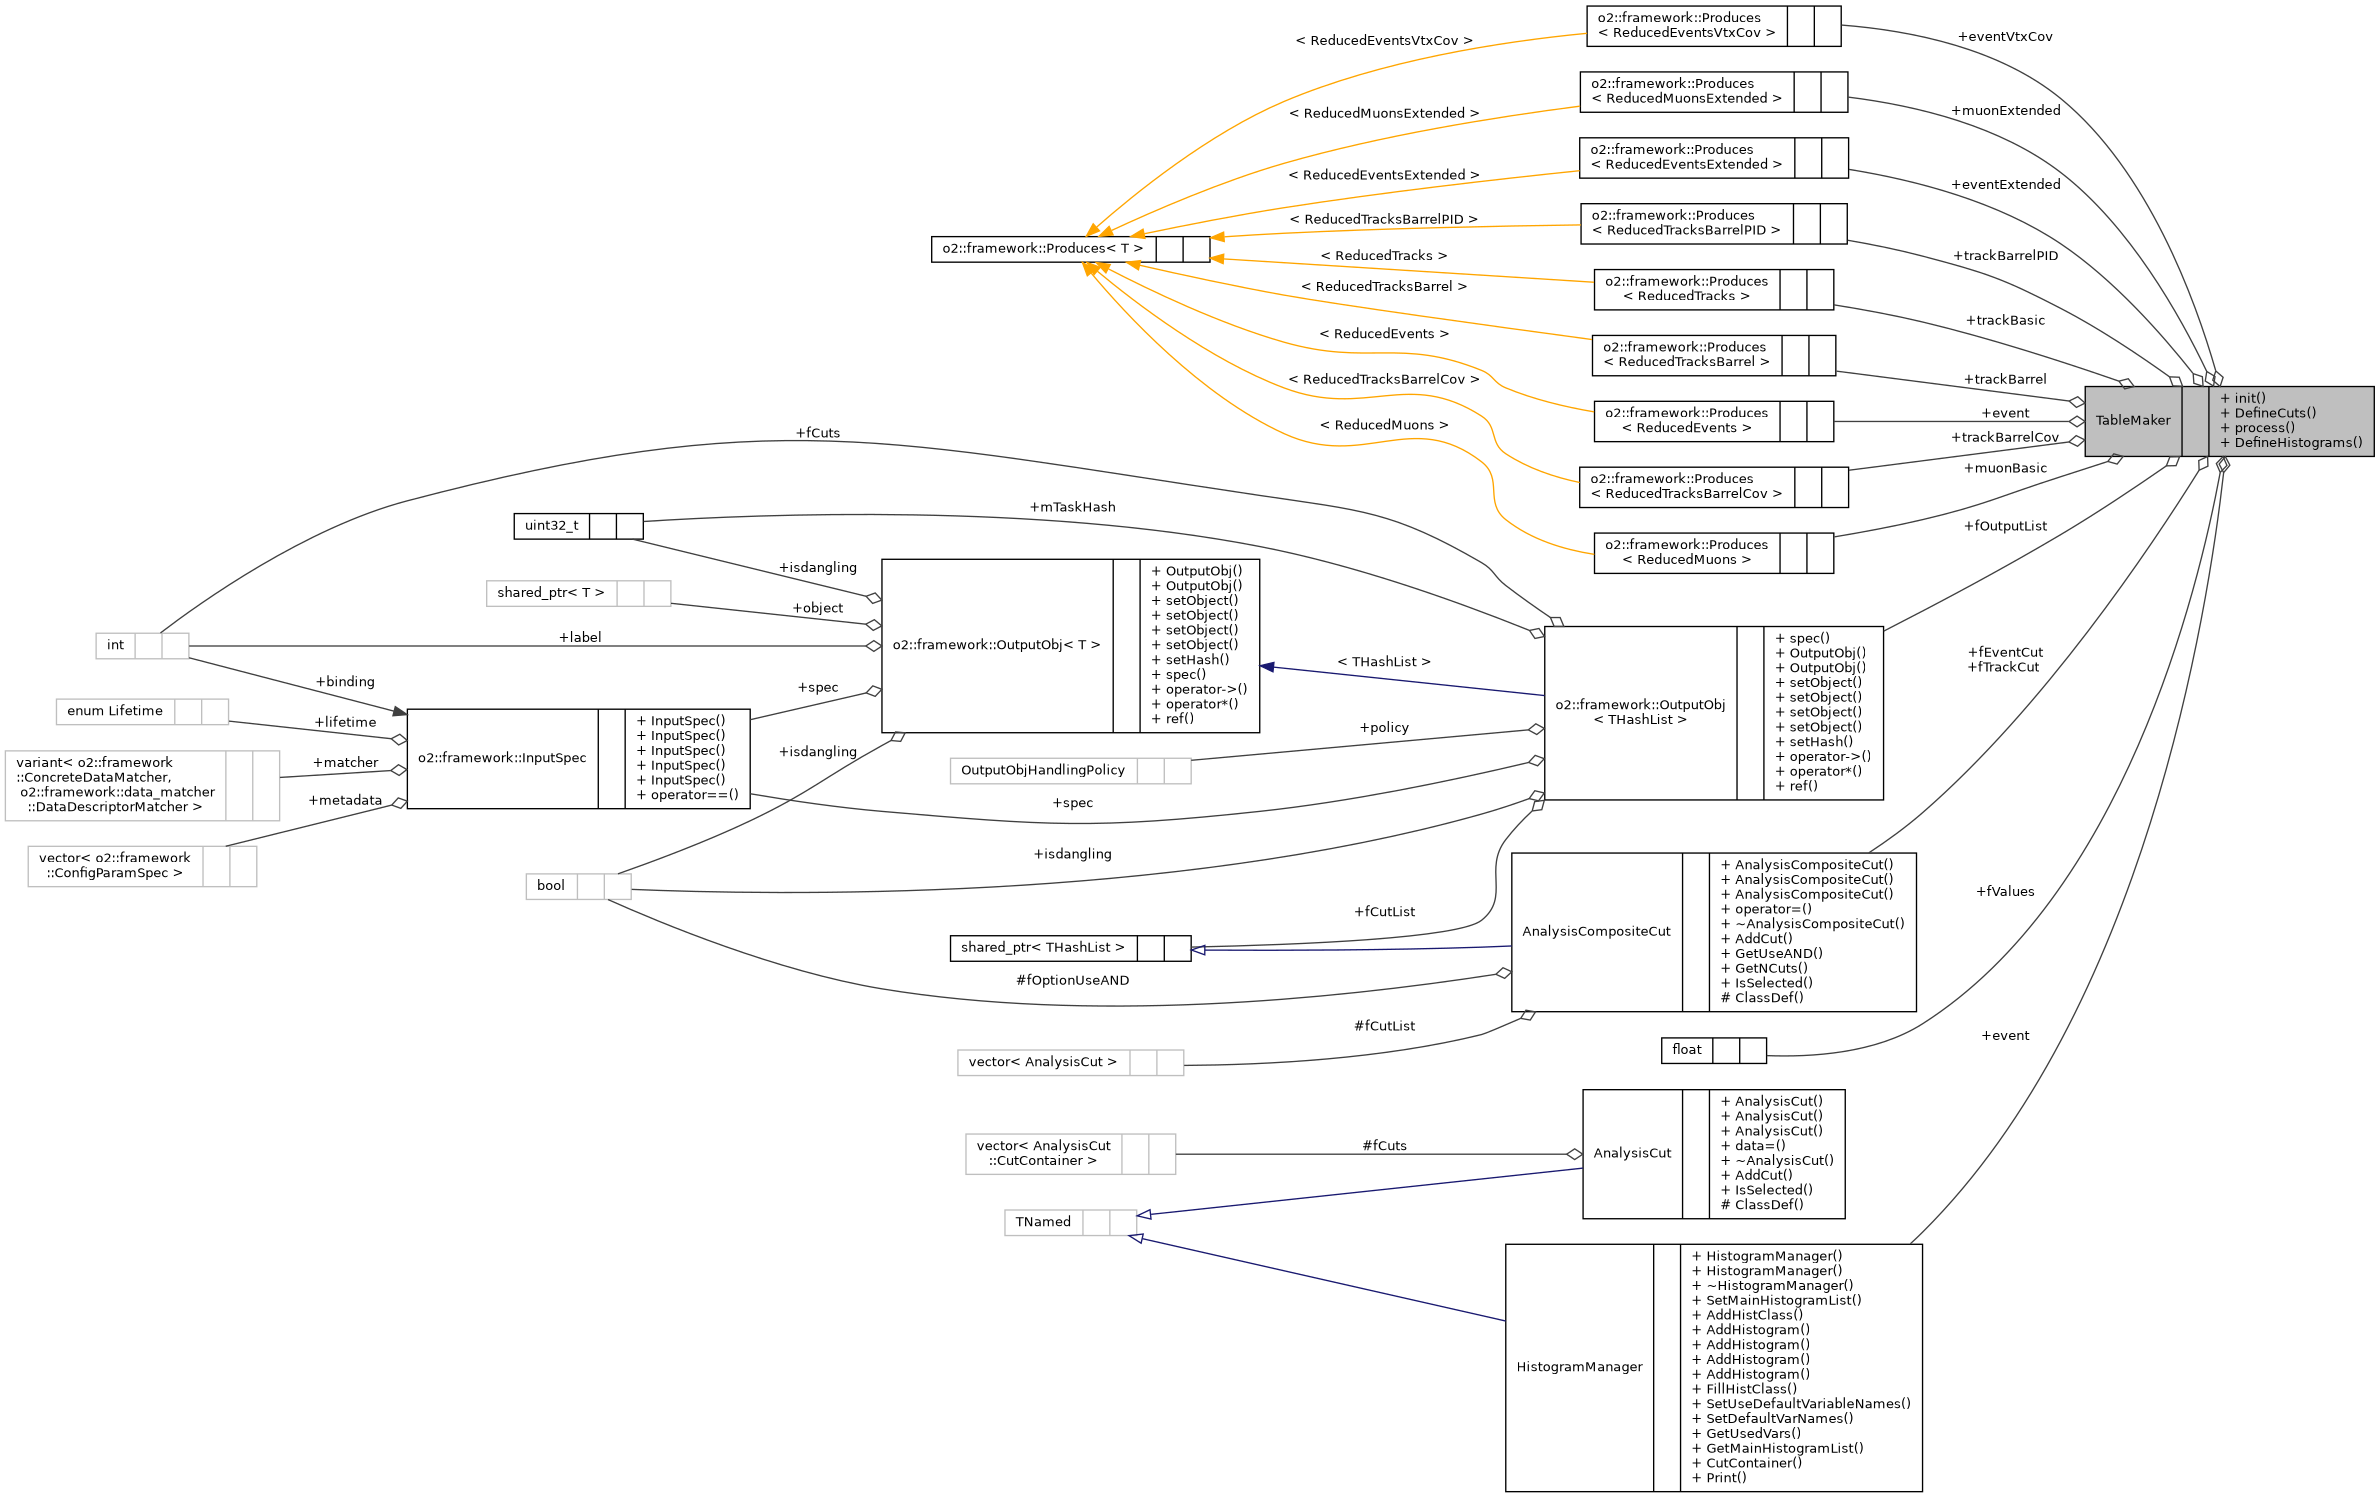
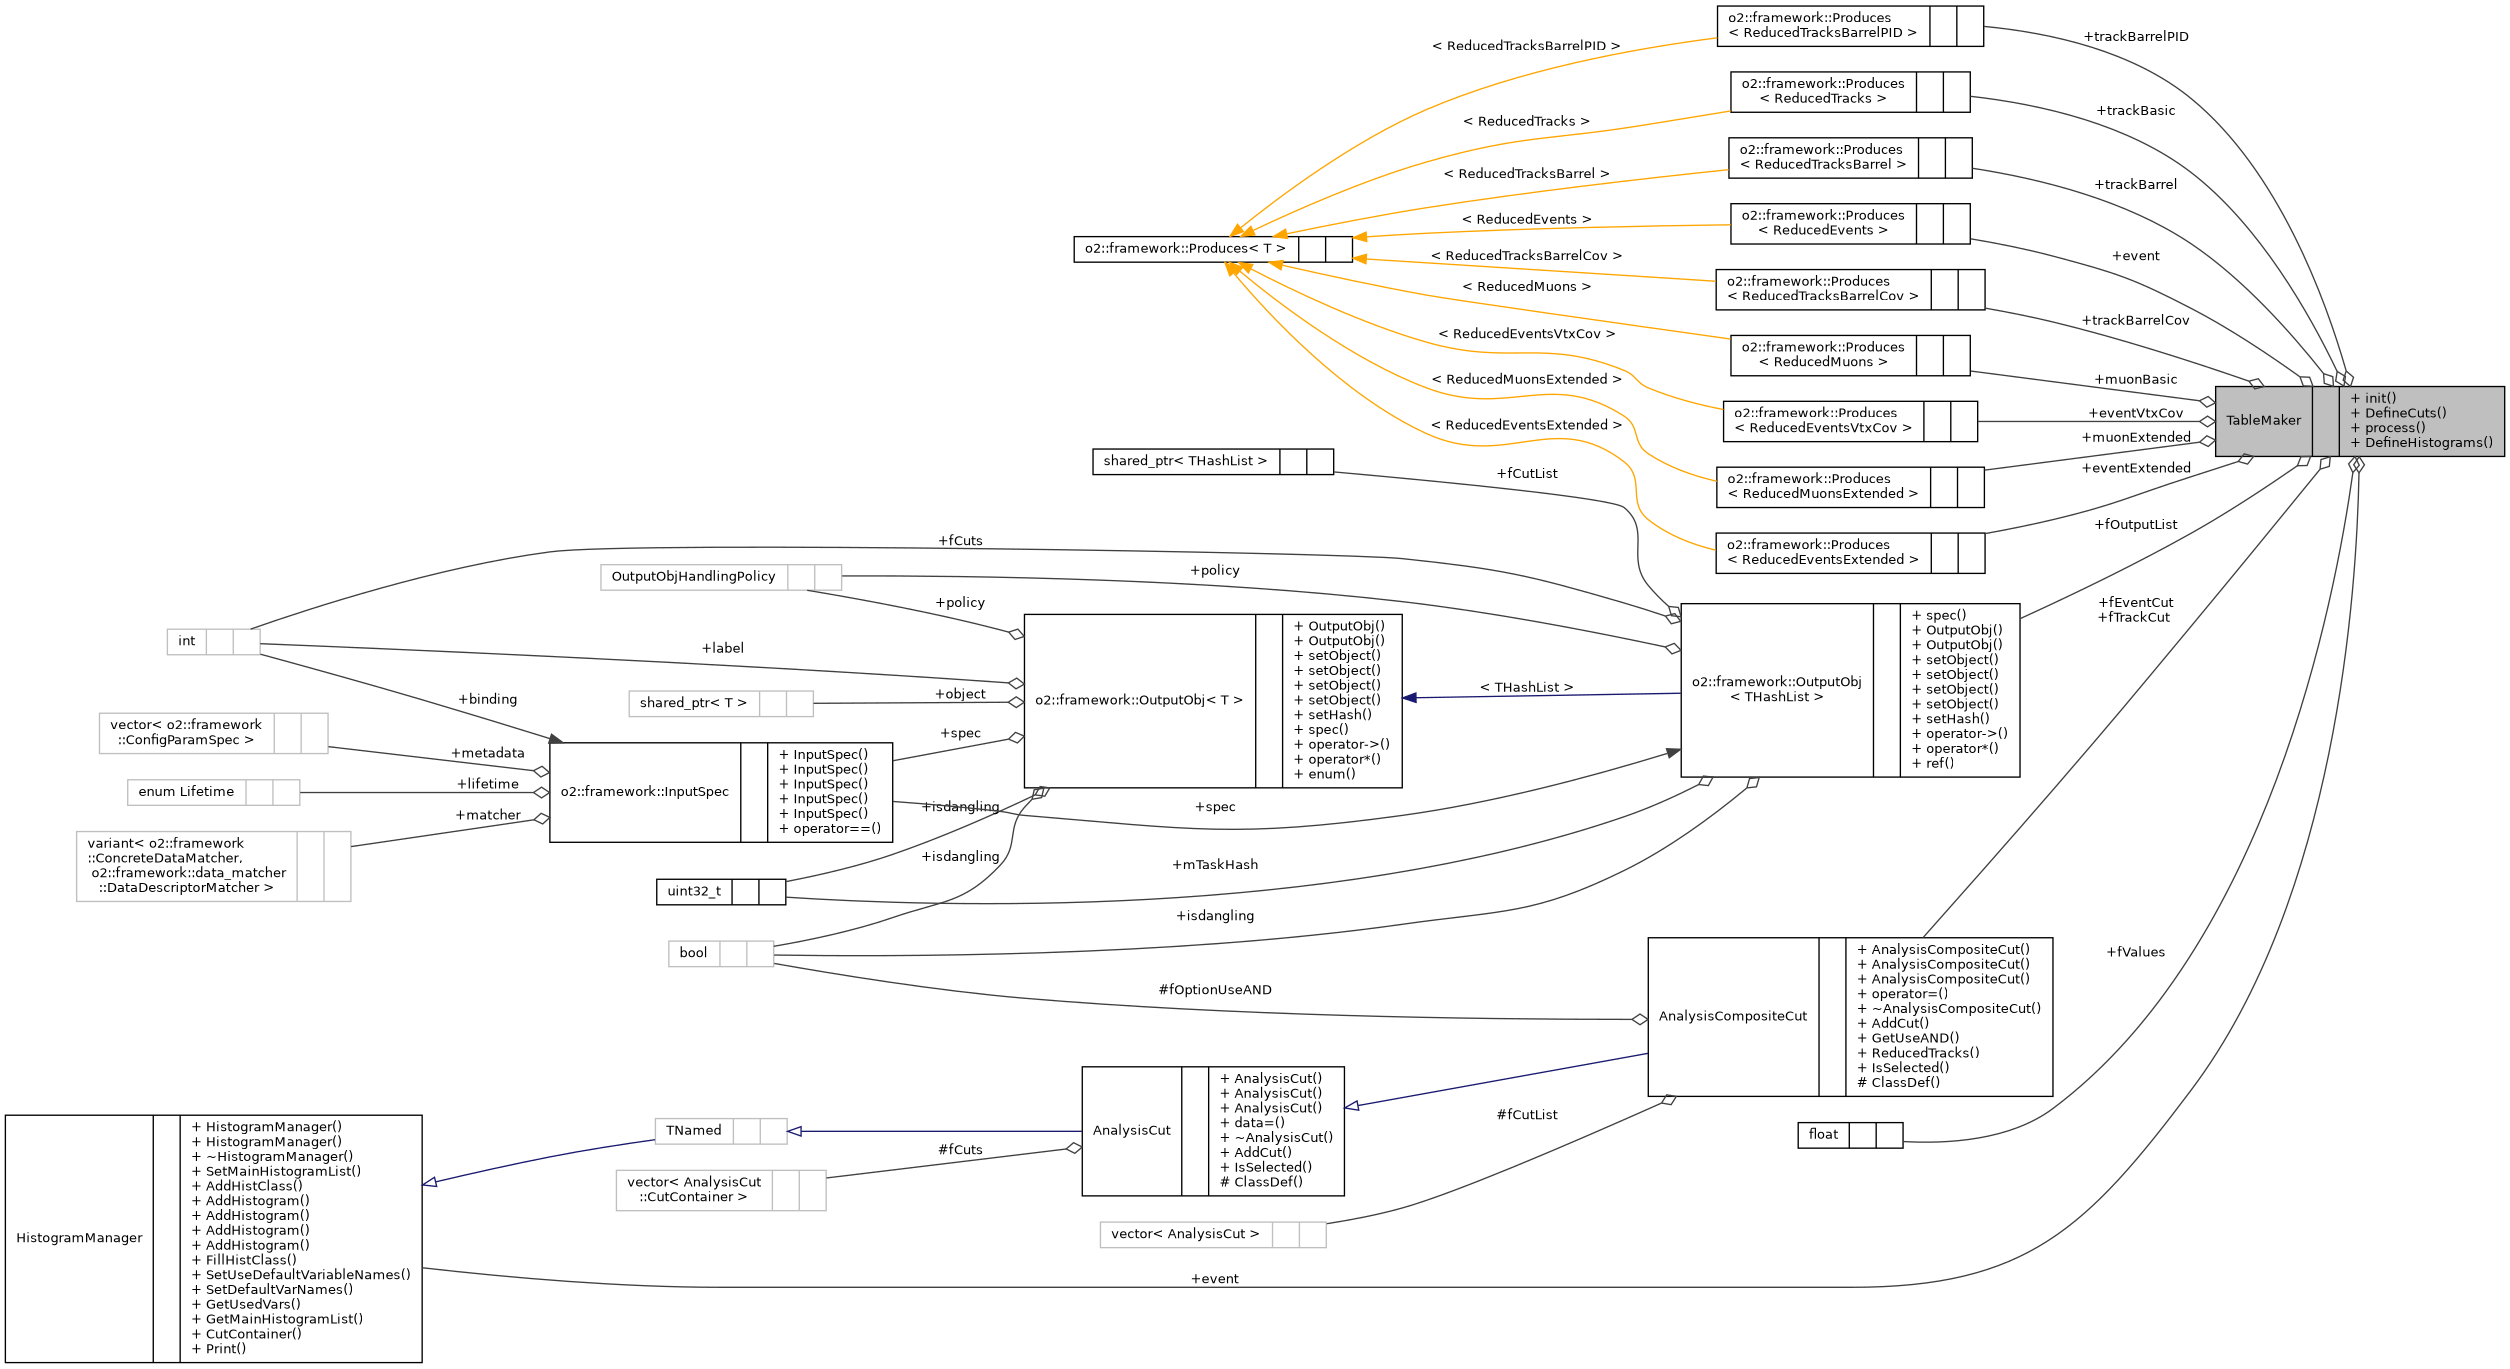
edge "OutputObjHandlingPolicy" -> "o2::framework::OutputObj< T >": added, label "+policy"
node "o2::framework::OutputObj< T >": text "+ ref()" -> "+ enum()"
edge "o2::framework::InputSpec" -> "o2::framework::OutputObj": arrowhead odiamond -> normal
edge "AnalysisCompositeCut" -> "shared_ptr< THashList >": now "AnalysisCompositeCut" -> "AnalysisCut"
node "AnalysisCompositeCut": text "+ GetNCuts()" -> "+ ReducedTracks()"
edge "HistogramManager" -> "TNamed": reversed
